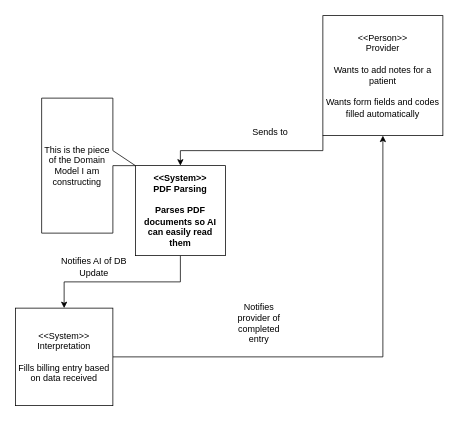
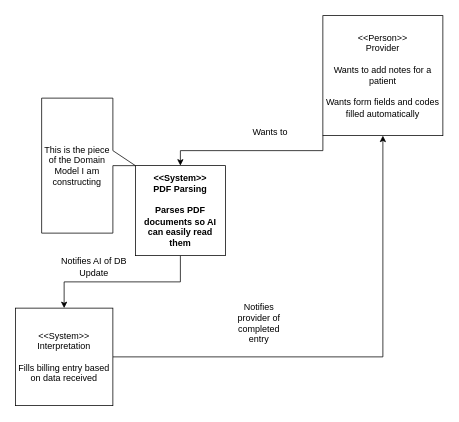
node "Sends to": label "Sends to" -> "Wants to"
